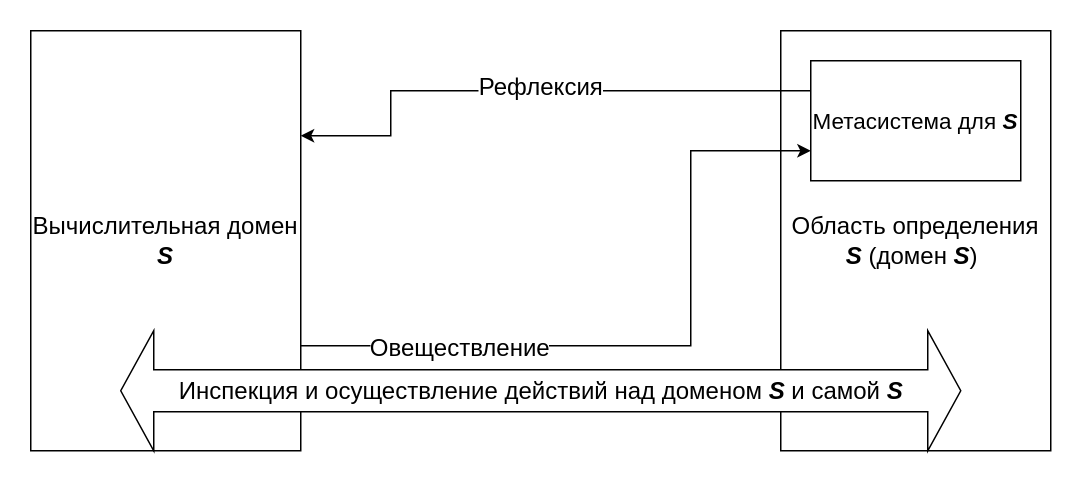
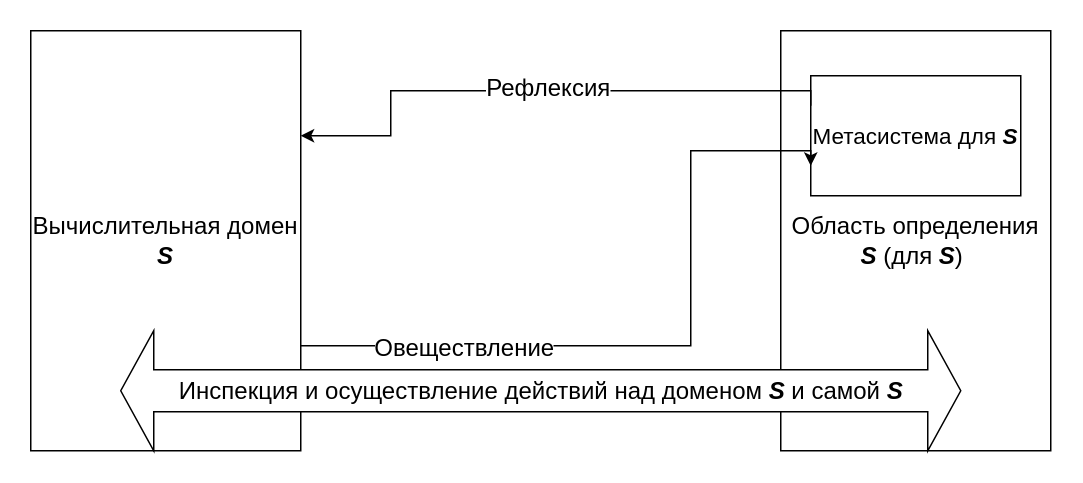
node "Метасистема для S": moved (916, 121) -> (916, 136)
node "Область определения S (домен S)": label "Область определения S (домен S)" -> "Область определения S (для S)"
